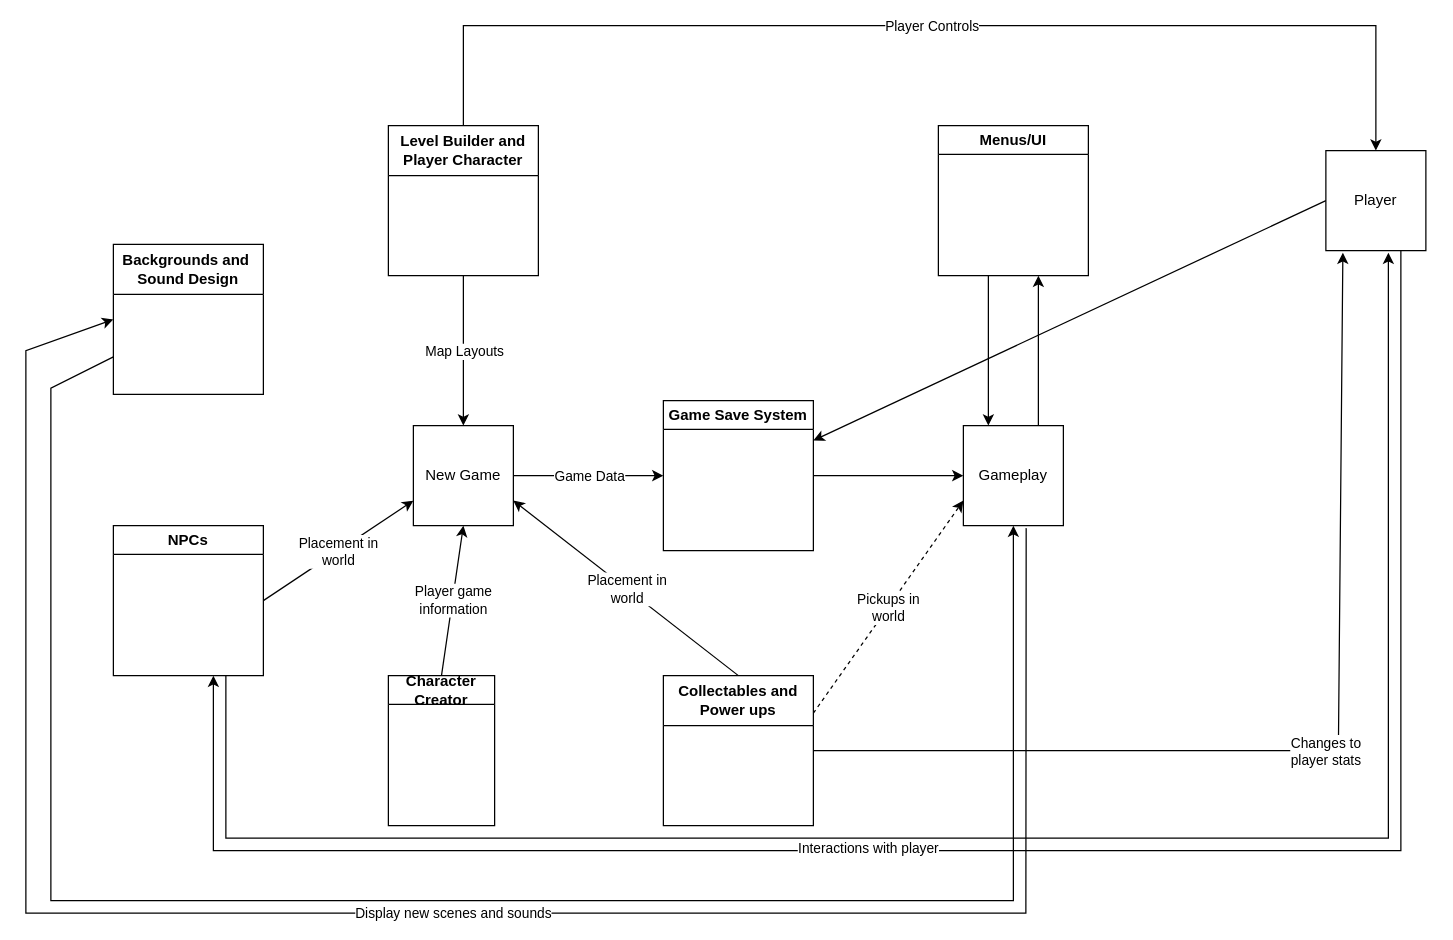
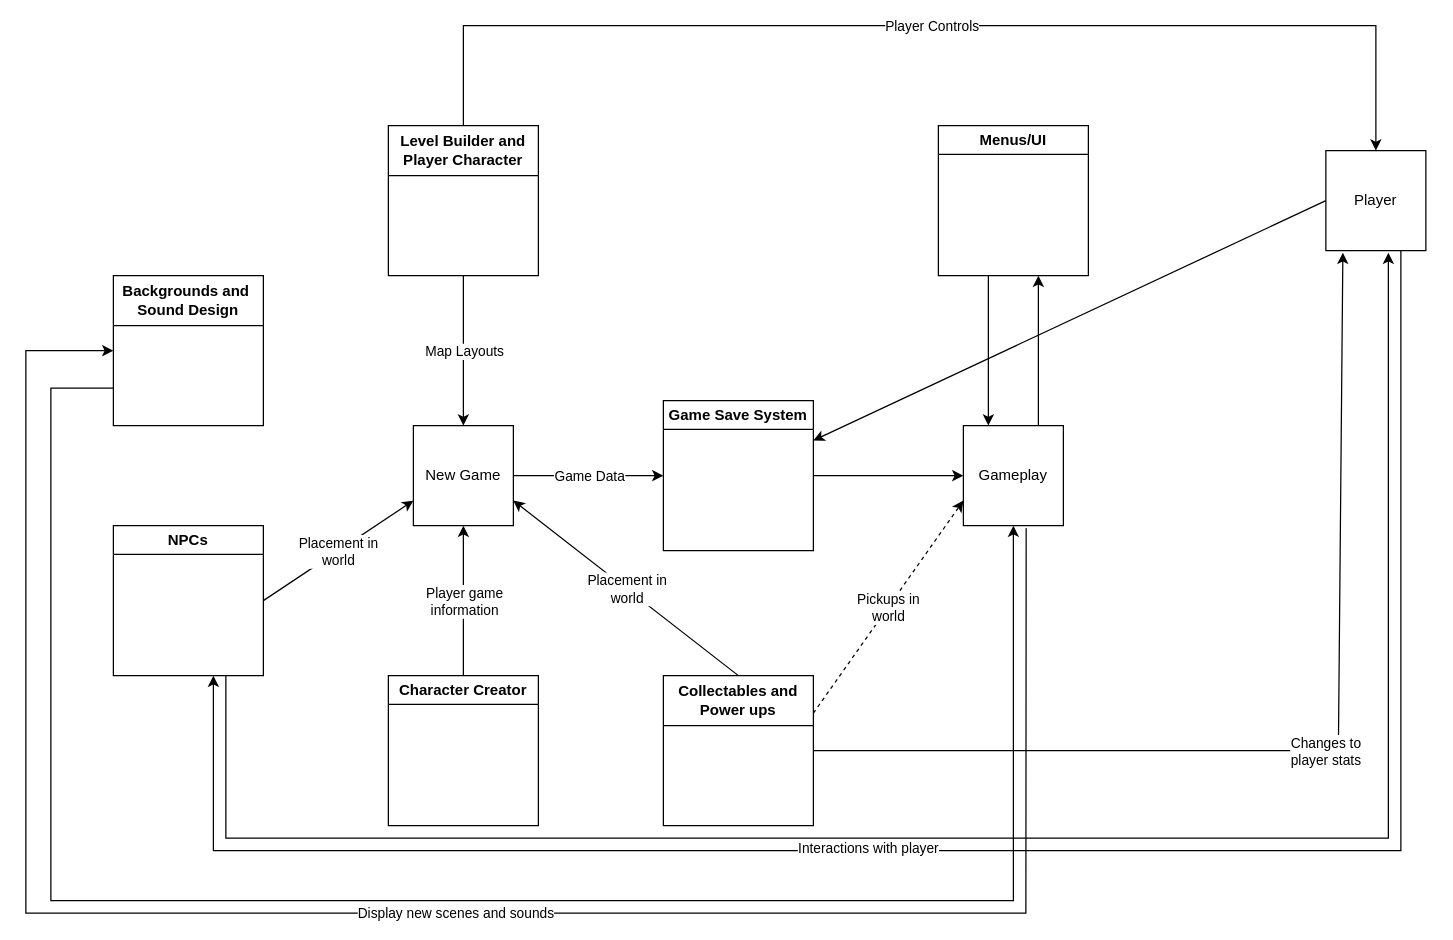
node "Backgrounds and Sound Design": moved (188, 319) -> (188, 351)
node "Character Creator": size 106x150 -> 150x150
